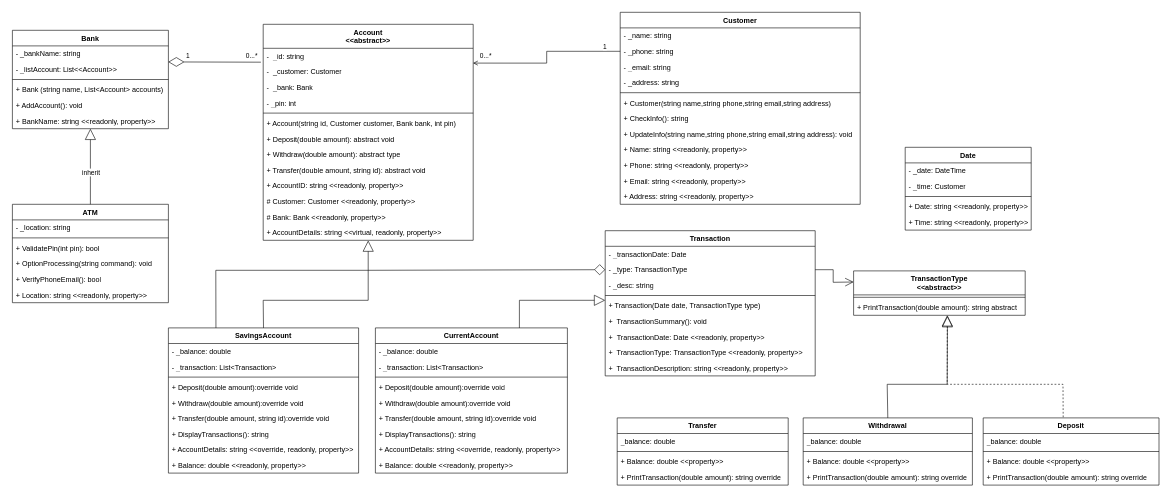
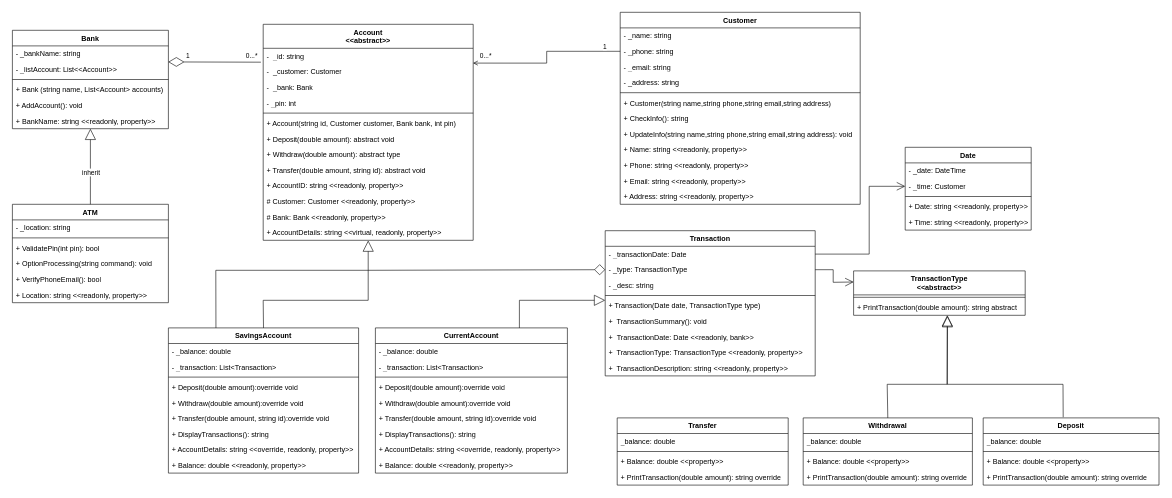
edge "- _transactionDate: Date" -> "- _time: Customer": added
node "+ TransactionDate: Date <<readonly, property>>": label "+ TransactionDate: Date <<readonly, property>>" -> "+ TransactionDate: Date <<readonly, bank>>"
edge "Deposit" -> "+ PrintTransaction(double amount): string abstract": style dashed -> solid
